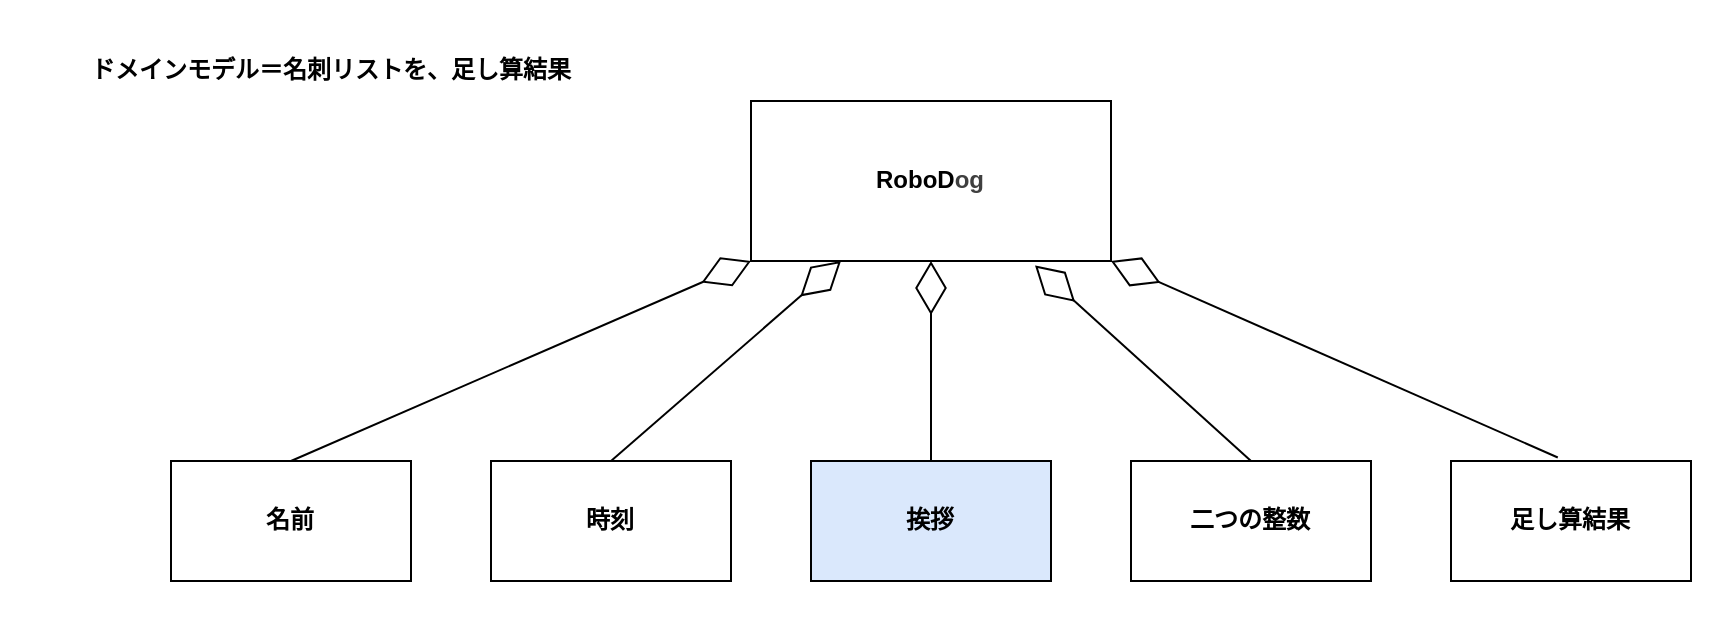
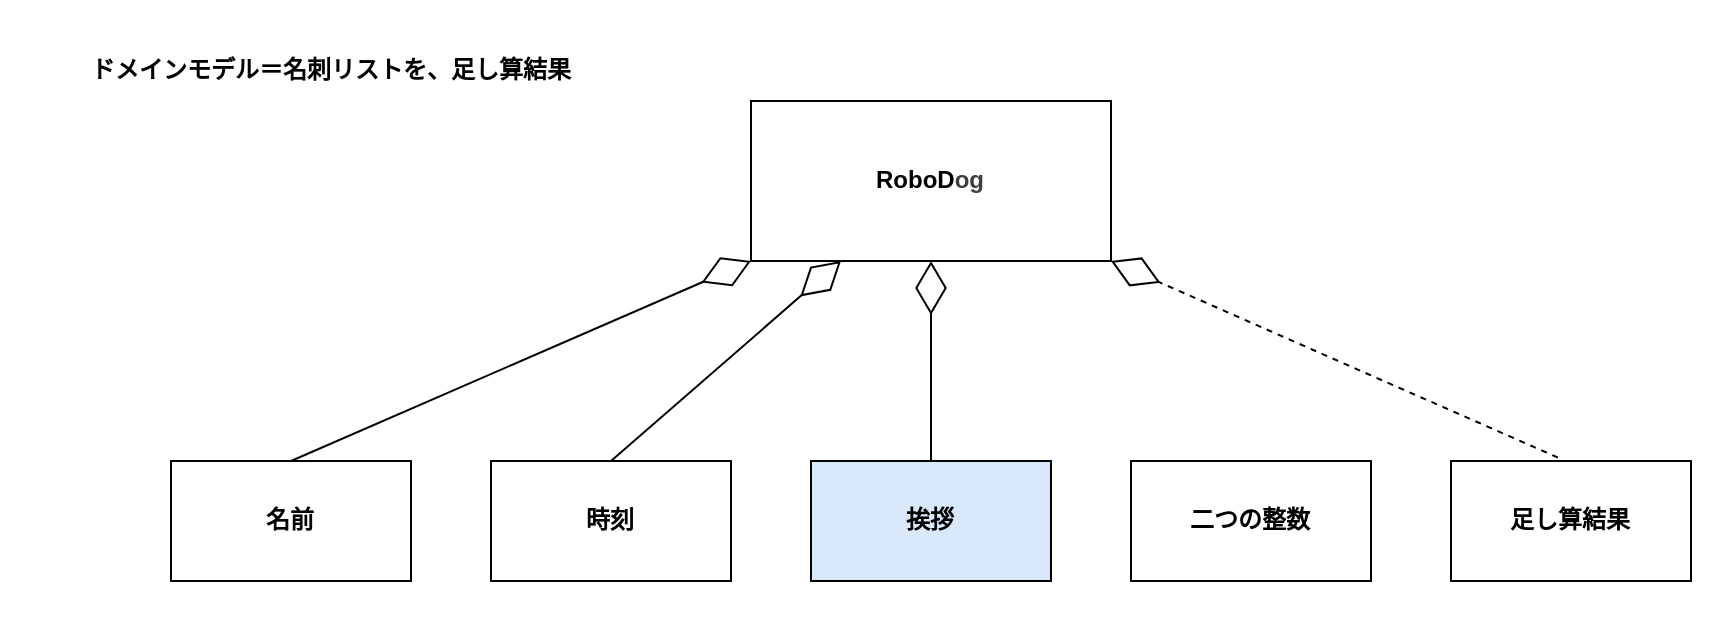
edge "足し算結果" -> "RoboDog": style solid -> dashed
edge "二つの整数" -> "RoboDog": removed
